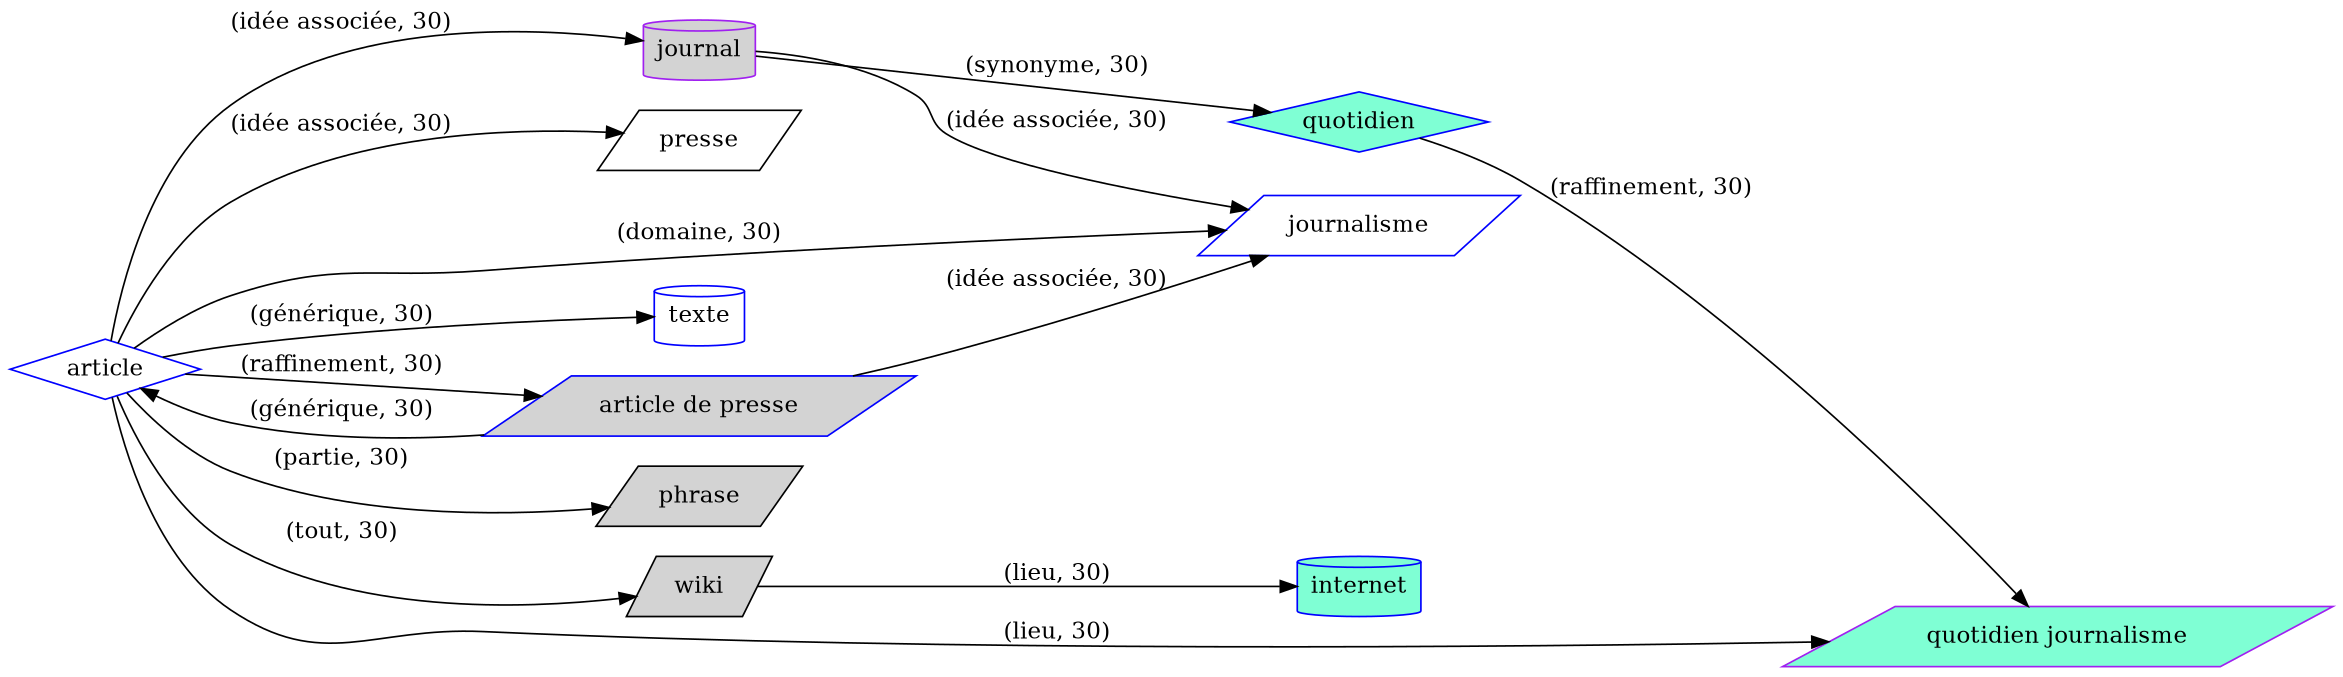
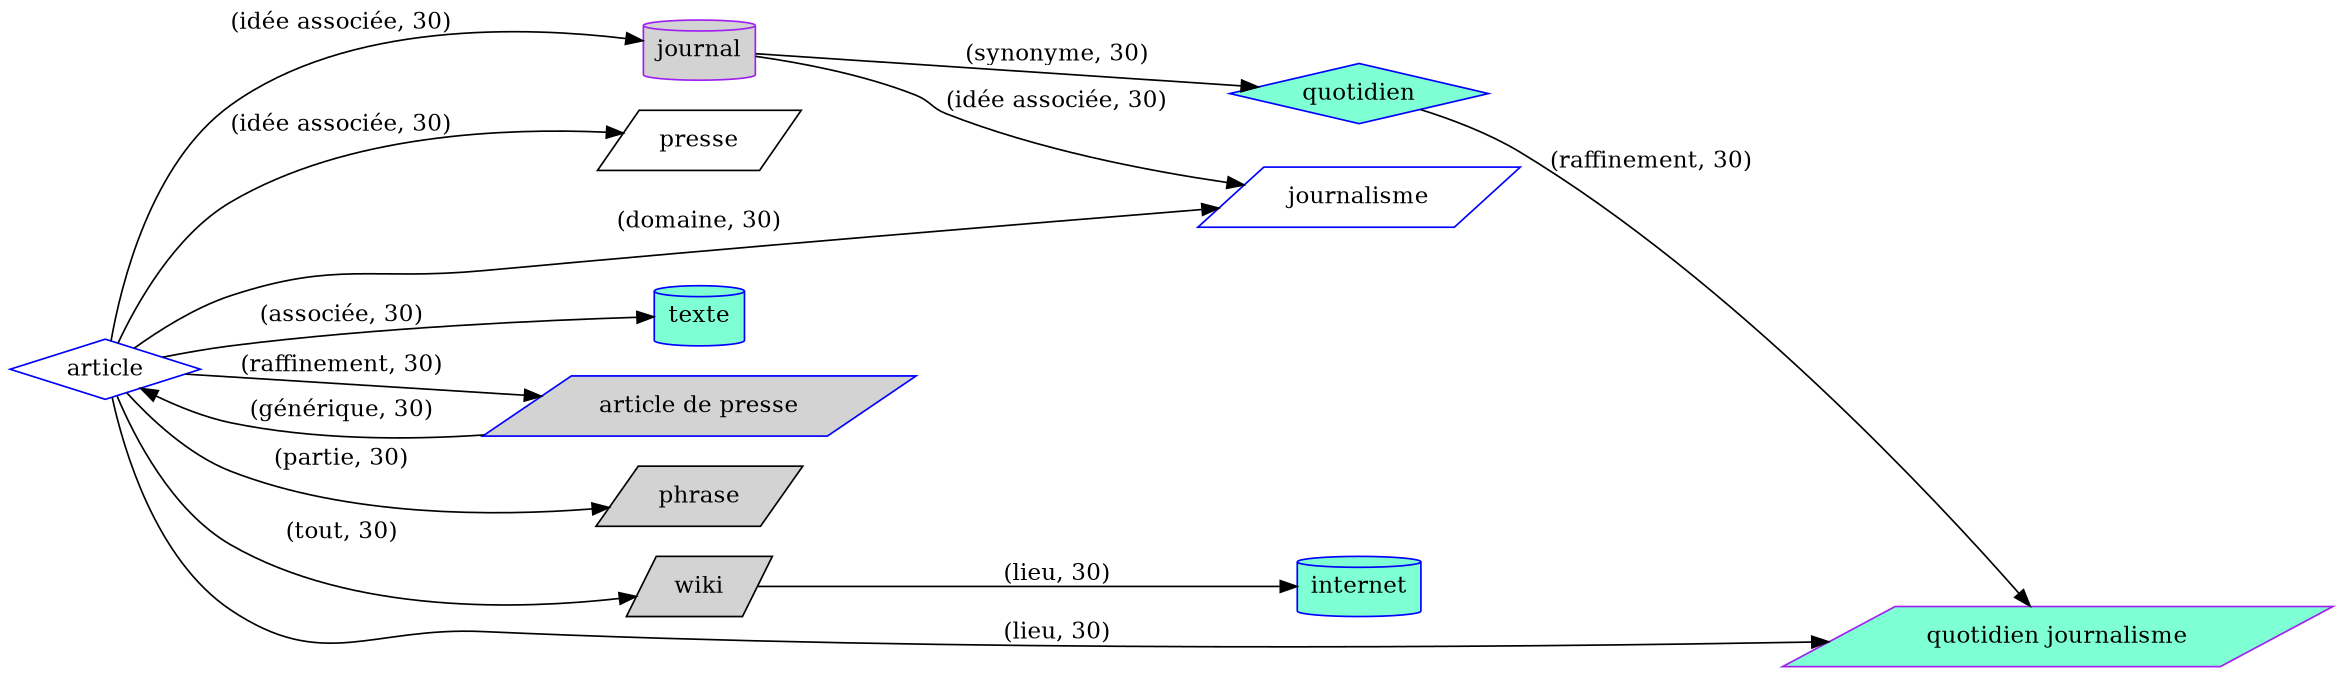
edge "article" -> "texte": label "(générique, 30)" -> "(associée, 30)"
node "texte": fillcolor white -> aquamarine
edge "article de presse" -> "journalisme": removed, label "(idée associée, 30)"
